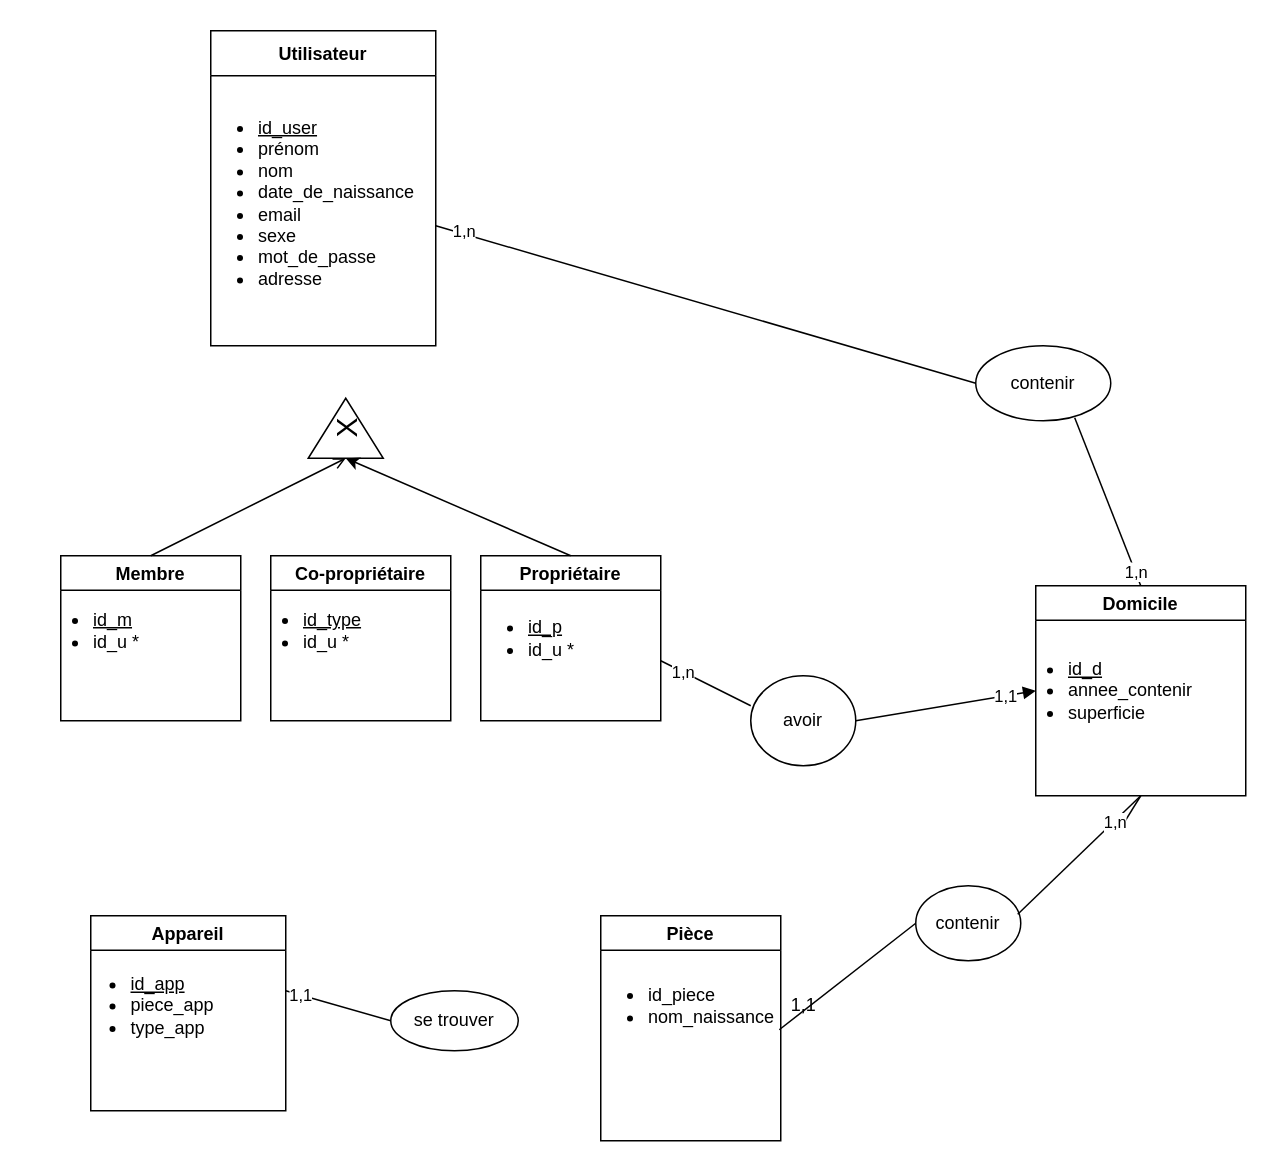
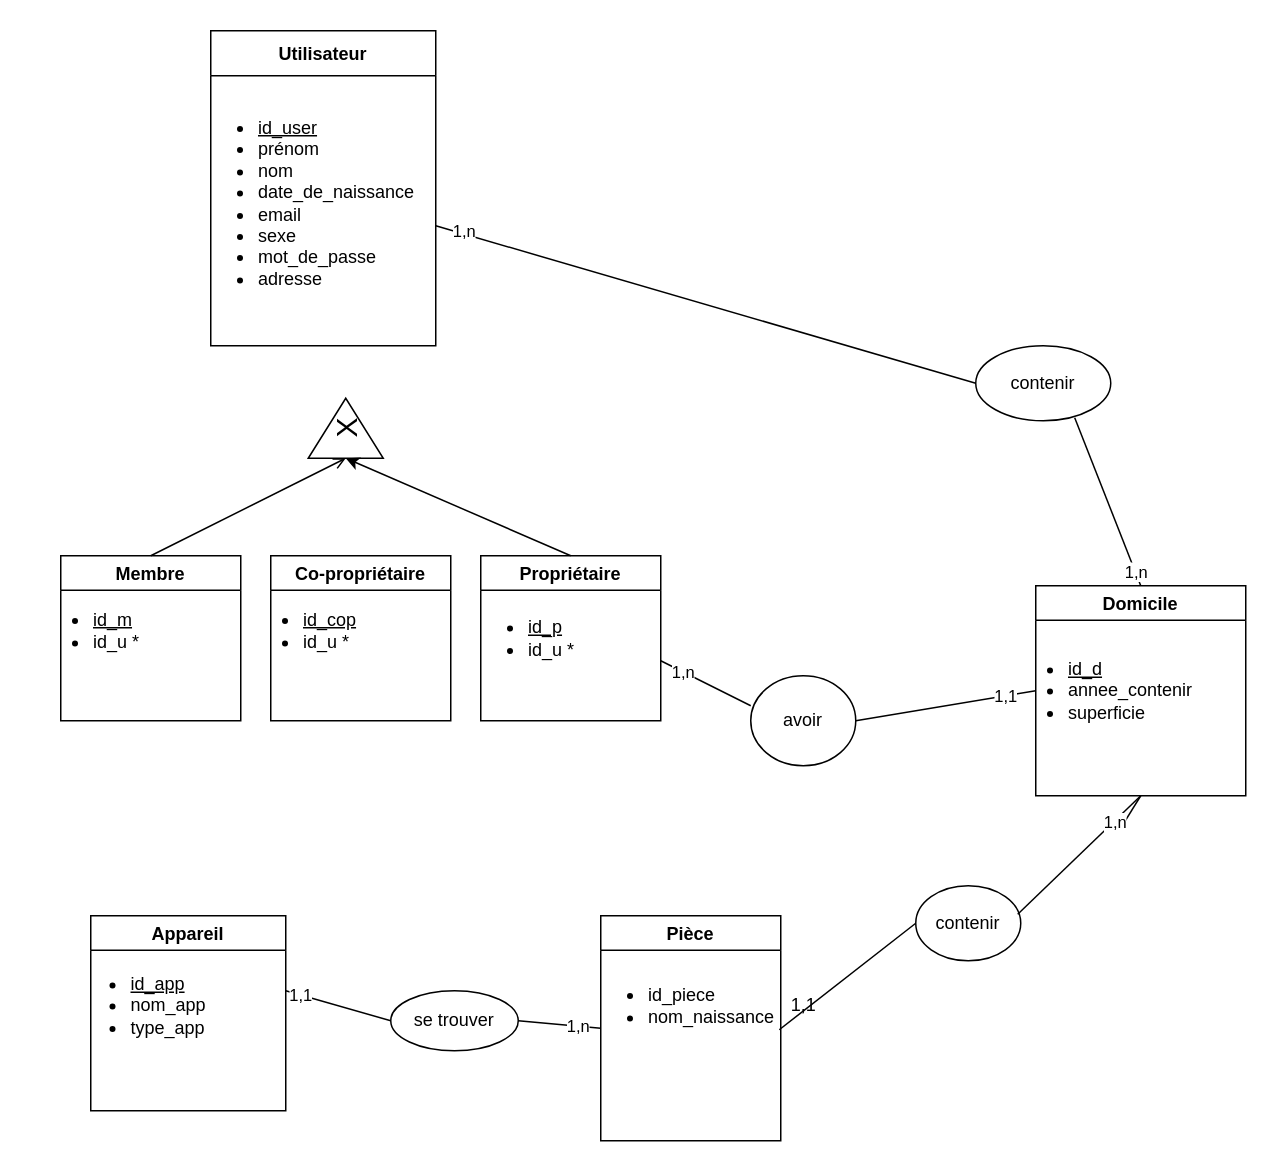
node "id_type id_u *": label "id_type id_u *" -> "id_cop id_u *"
edge "avoir" -> "Domicile": arrowhead block -> none
node "id_app piece_app type_app": label "id_app piece_app type_app" -> "id_app nom_app type_app"
edge "se trouver" -- "Pièce": added, label "1,n"
